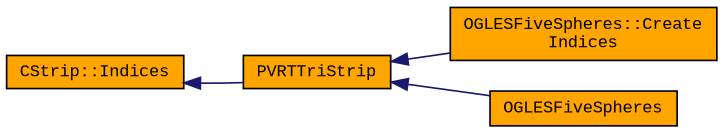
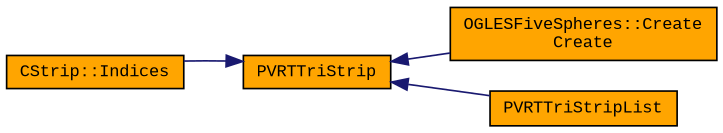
node "OGLESFiveSpheres::Create Indices": label "OGLESFiveSpheres::Create Indices" -> "OGLESFiveSpheres::Create Create"
edge "PVRTTriStrip" -> "CStrip::Indices": reversed
node "OGLESFiveSpheres": label "OGLESFiveSpheres" -> "PVRTTriStripList"
